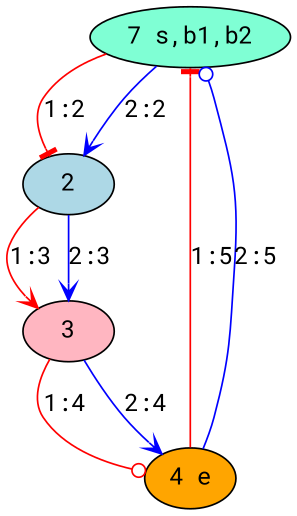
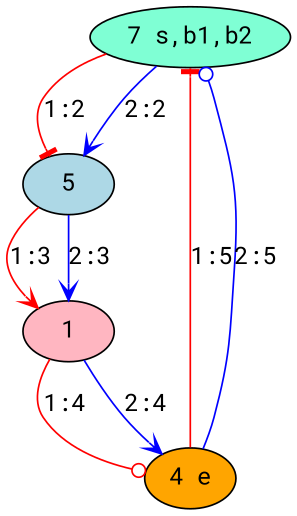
node "2": label "2" -> "5"
node "3": label "3" -> "1"
